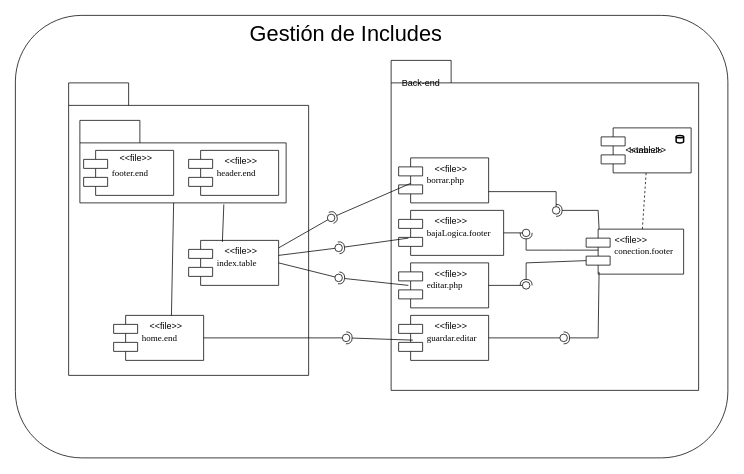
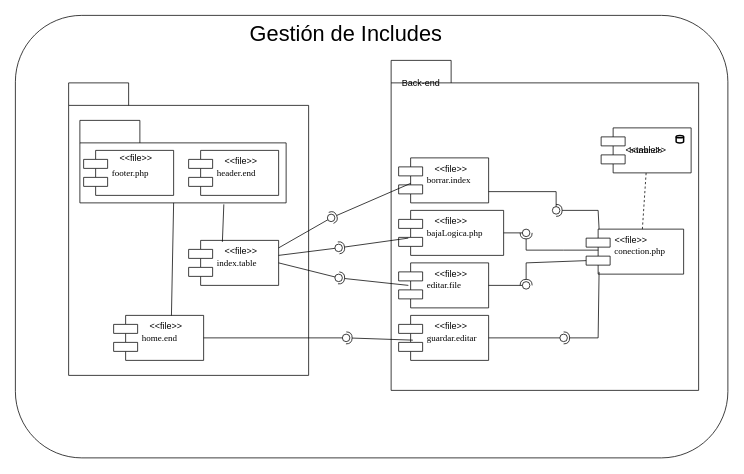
node "footer.end": label "footer.end" -> "footer.php"
node "borrar.php": label "borrar.php" -> "borrar.index"
node "bajaLogica.footer": label "bajaLogica.footer" -> "bajaLogica.php"
node "conection.footer": label "conection.footer" -> "conection.php"
node "editar.php": label "editar.php" -> "editar.file"
